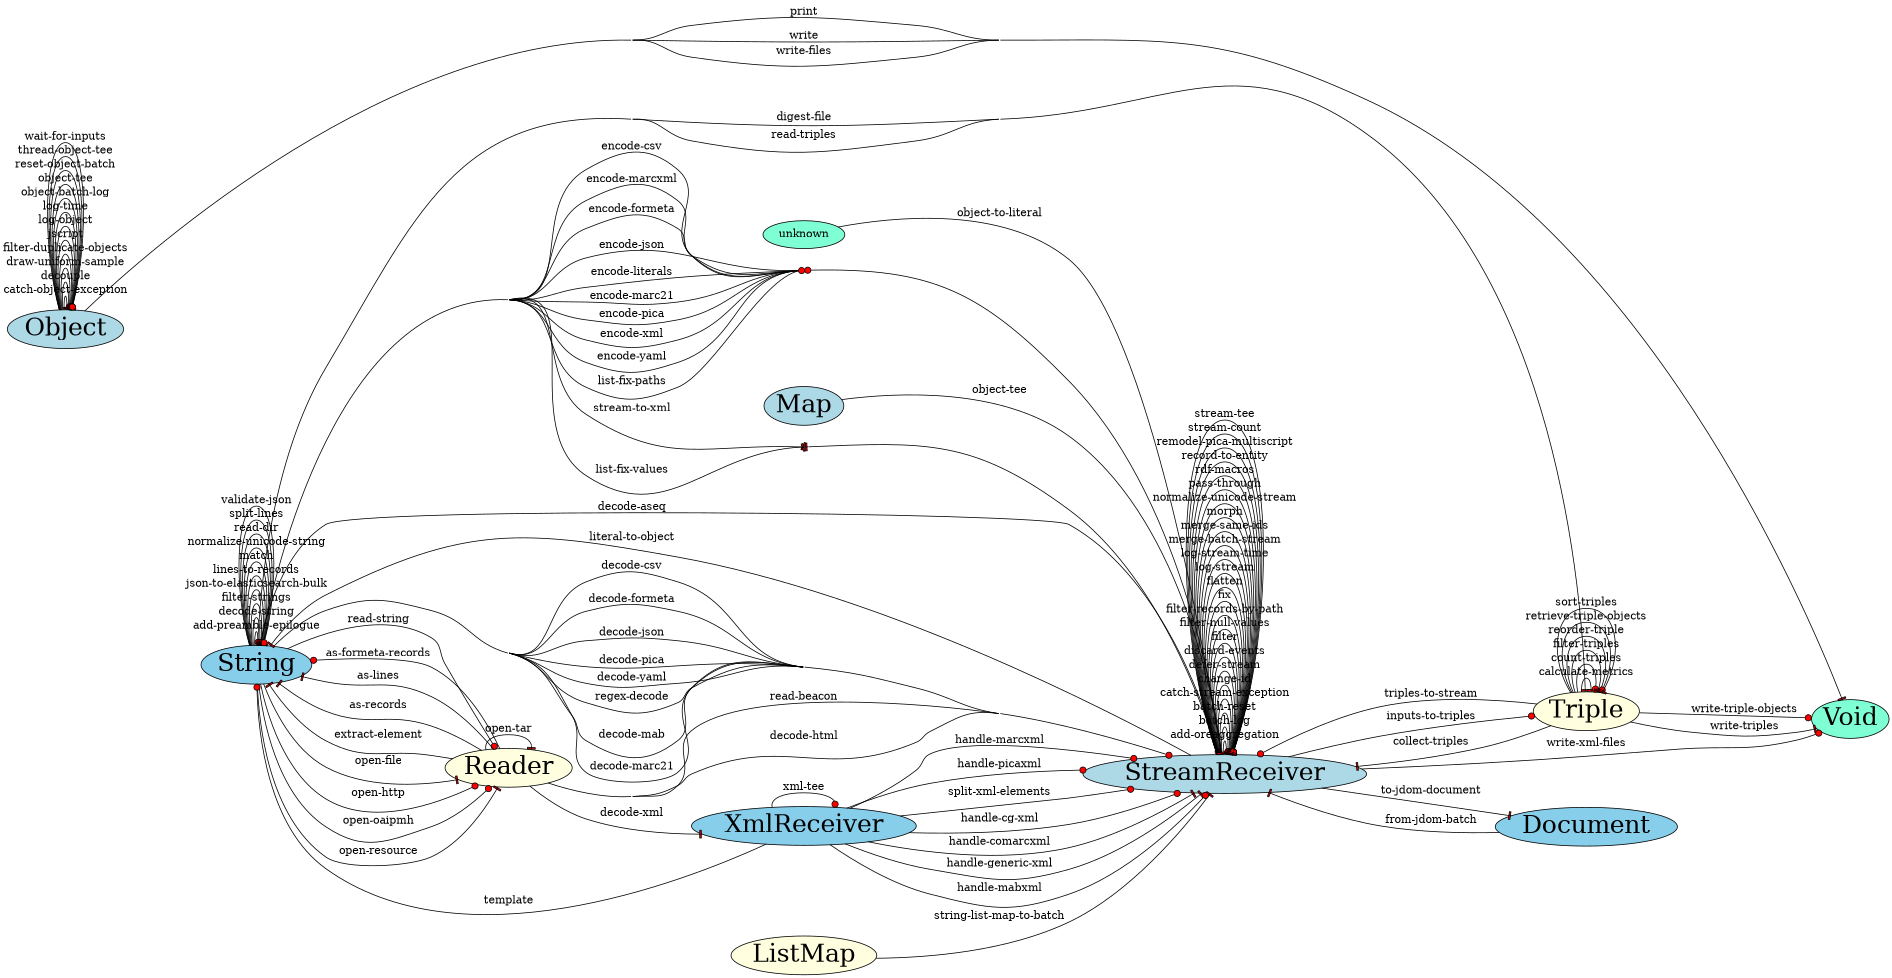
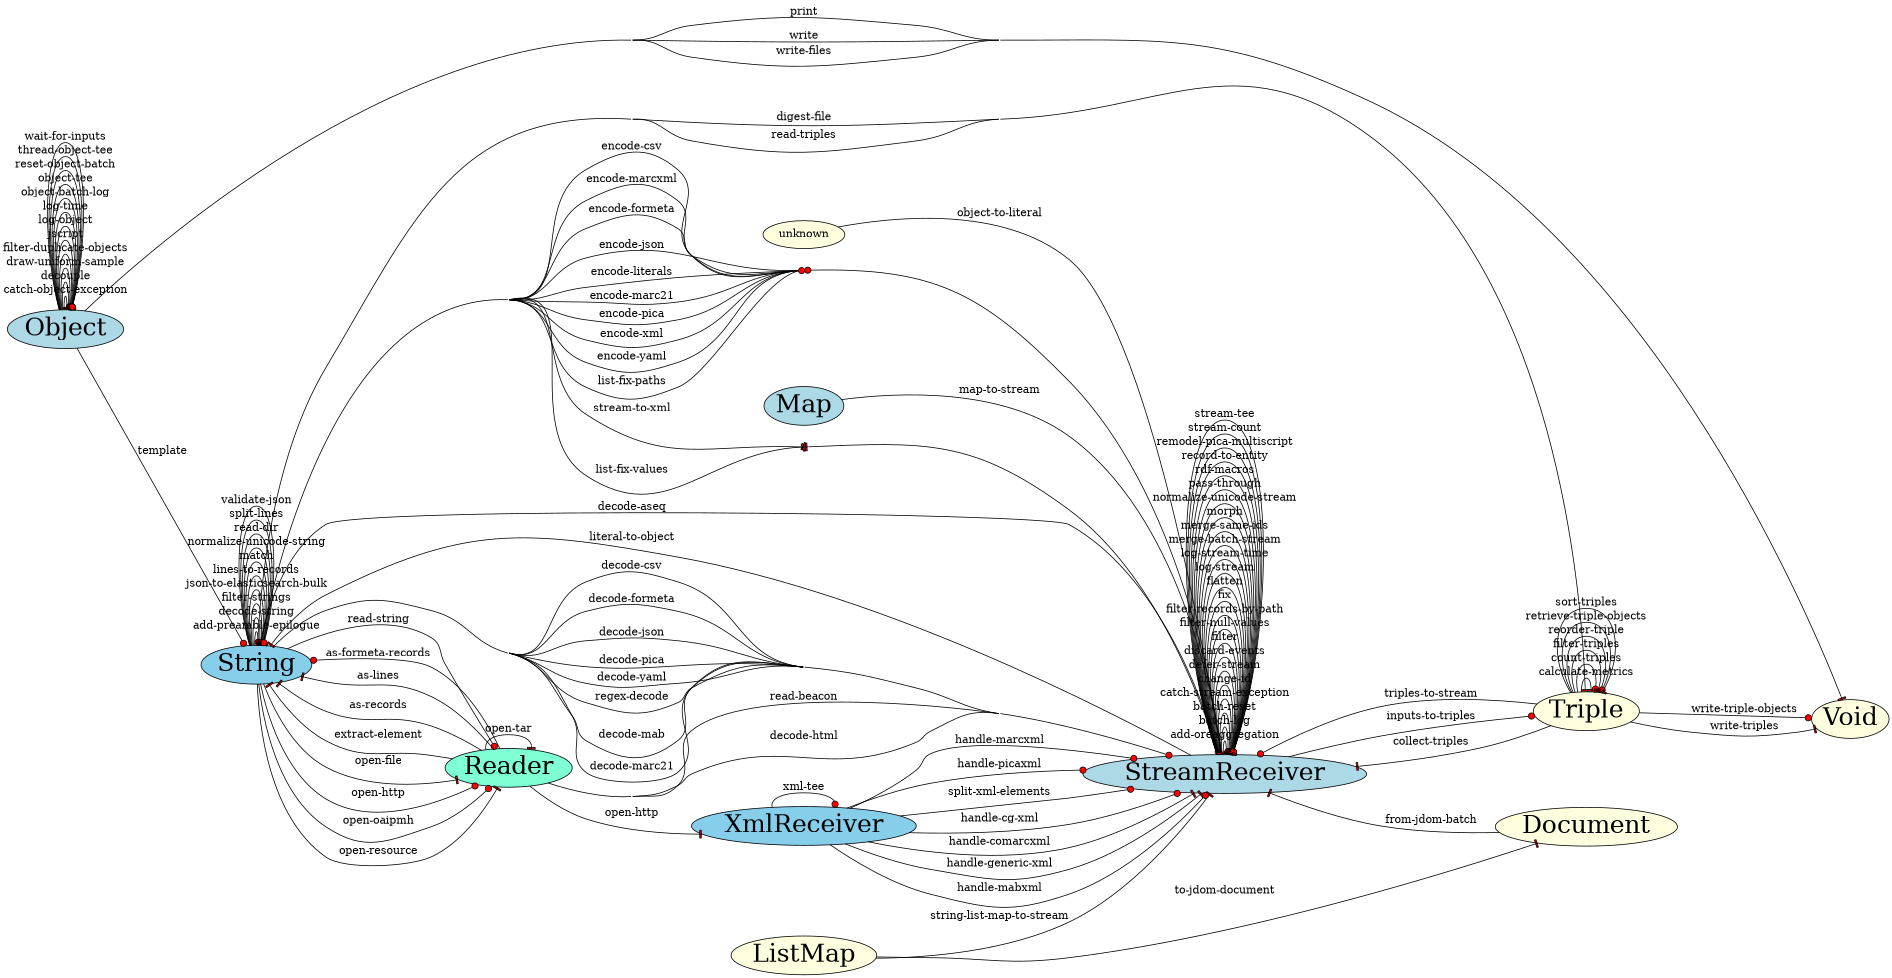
node "unknown": fillcolor aquamarine -> lightyellow
edge "Map" -> "StreamReceiver": label "object-tee" -> "map-to-stream"
node "Void": fillcolor aquamarine -> lightyellow
edge "StreamReceiver" -> "Void": removed, label "write-xml-files"
node "Reader": fillcolor lightyellow -> aquamarine
edge "StreamReceiver" -> "Document": now "ListMap" -> "Document"
edge "Reader" -> "XmlReceiver": label "decode-xml" -> "open-http"
node "Document": fillcolor skyblue -> lightyellow
edge "XmlReceiver" -> "String": now "Object" -> "String"
edge "ListMap" -> "StreamReceiver": label "string-list-map-to-batch" -> "string-list-map-to-stream"
